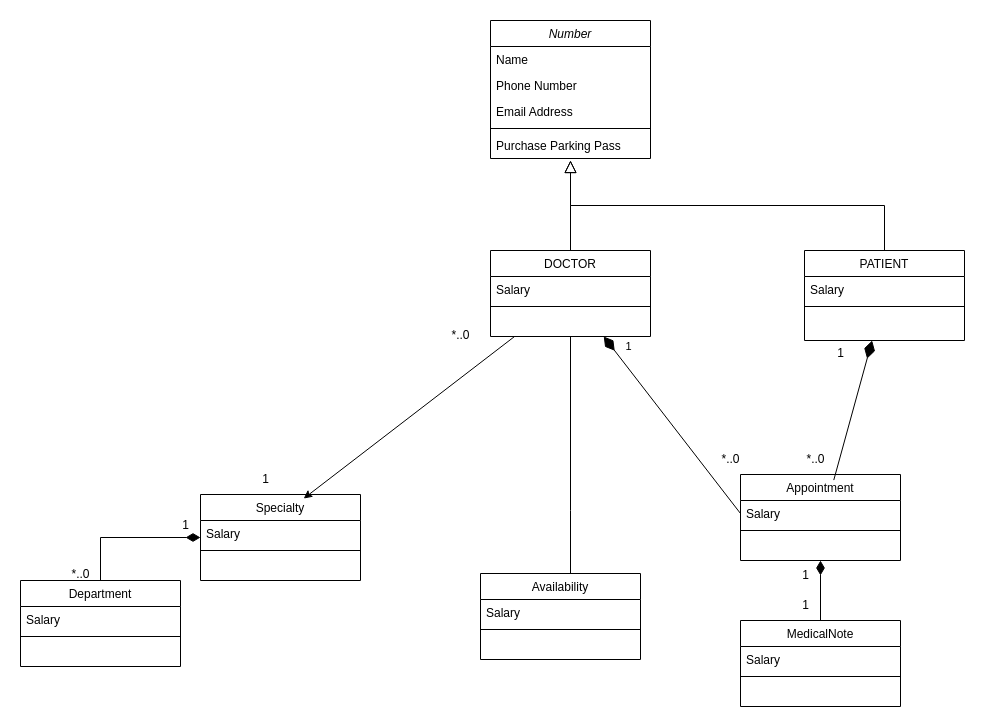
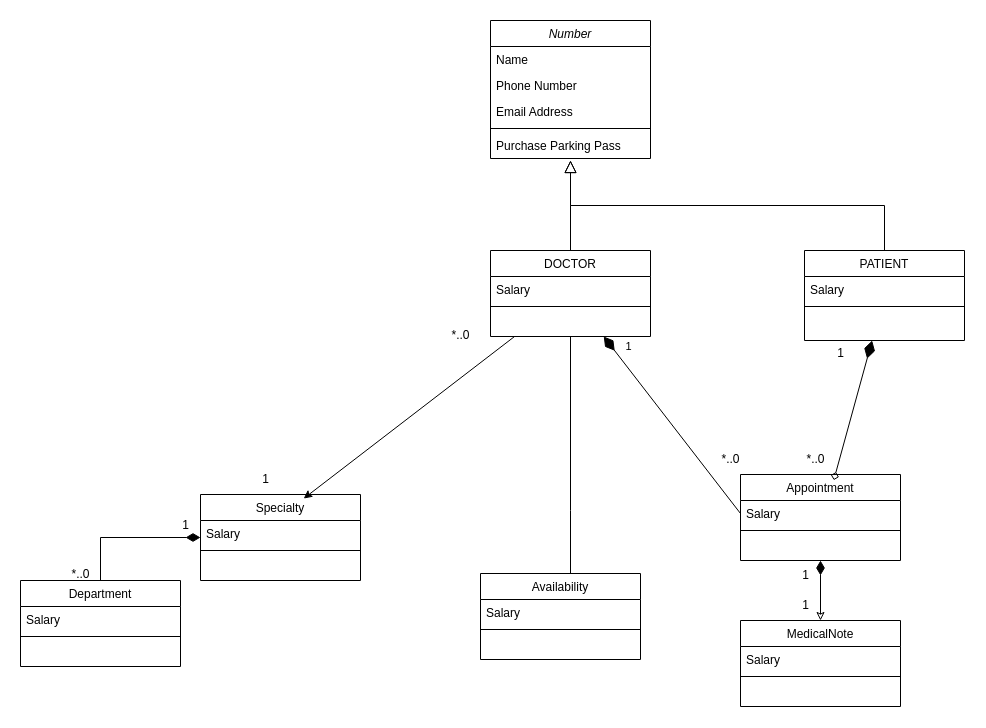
edge "Appointment" -> "PATIENT": arrowhead none -> diamond
edge "MedicalNote" -> "Appointment": arrowhead none -> classic
